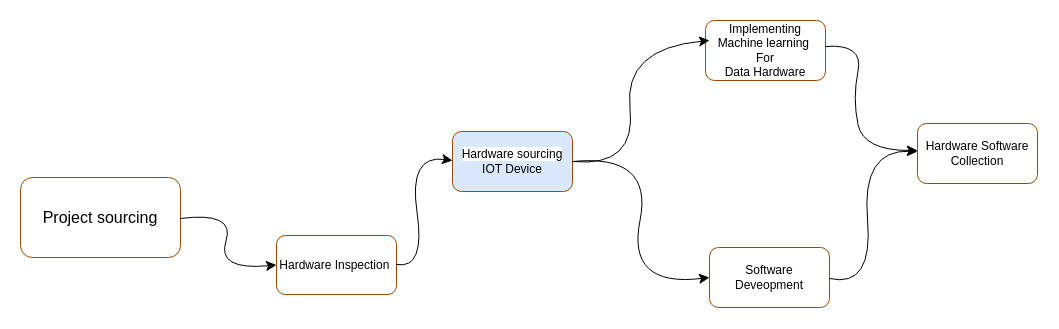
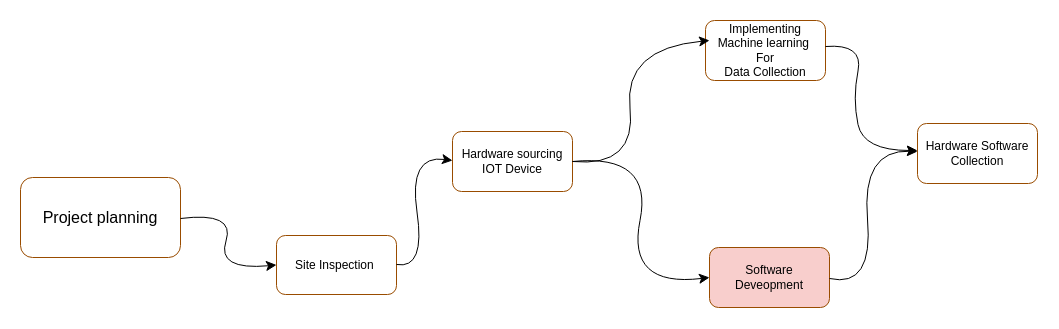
node "Implementing Machine learning For Data Hardware": label "Implementing Machine learning For Data Hardware" -> "Implementing Machine learning For Data Collection"
node "Hardware sourcing IOT Device": fillcolor #dae8fc -> #ffffff
node "Project sourcing": label "Project sourcing" -> "Project planning"
node "Hardware Inspection": label "Hardware Inspection" -> "Site Inspection"
node "Software Deveopment": fillcolor #ffffff -> #f8cecc
